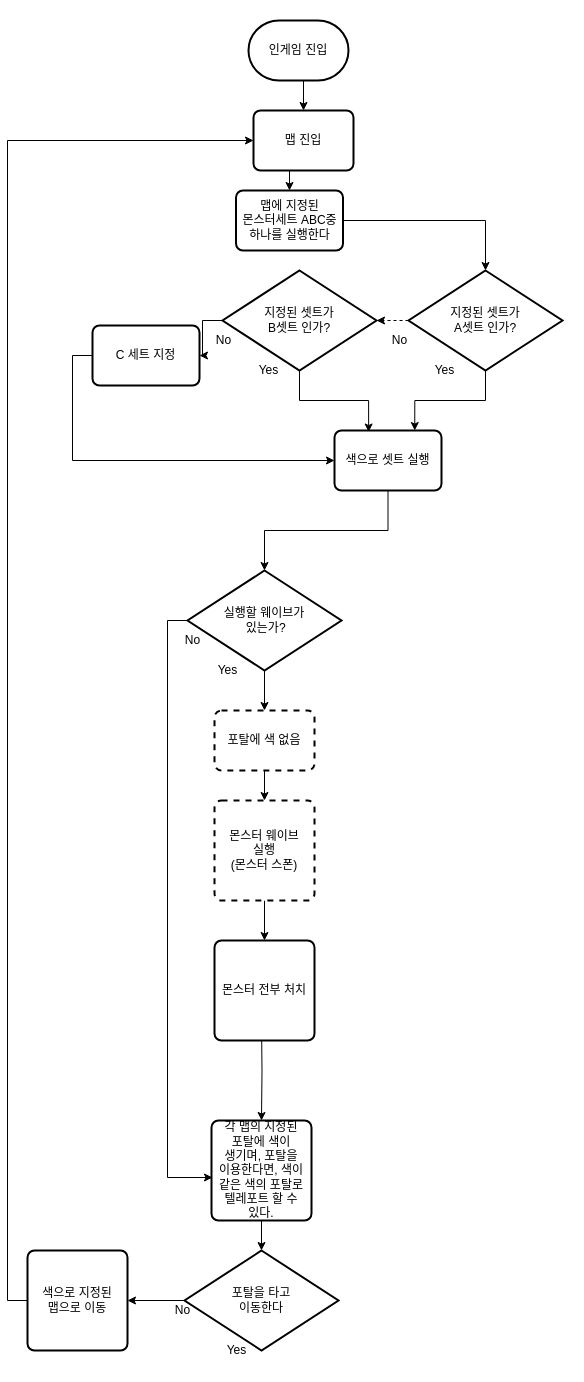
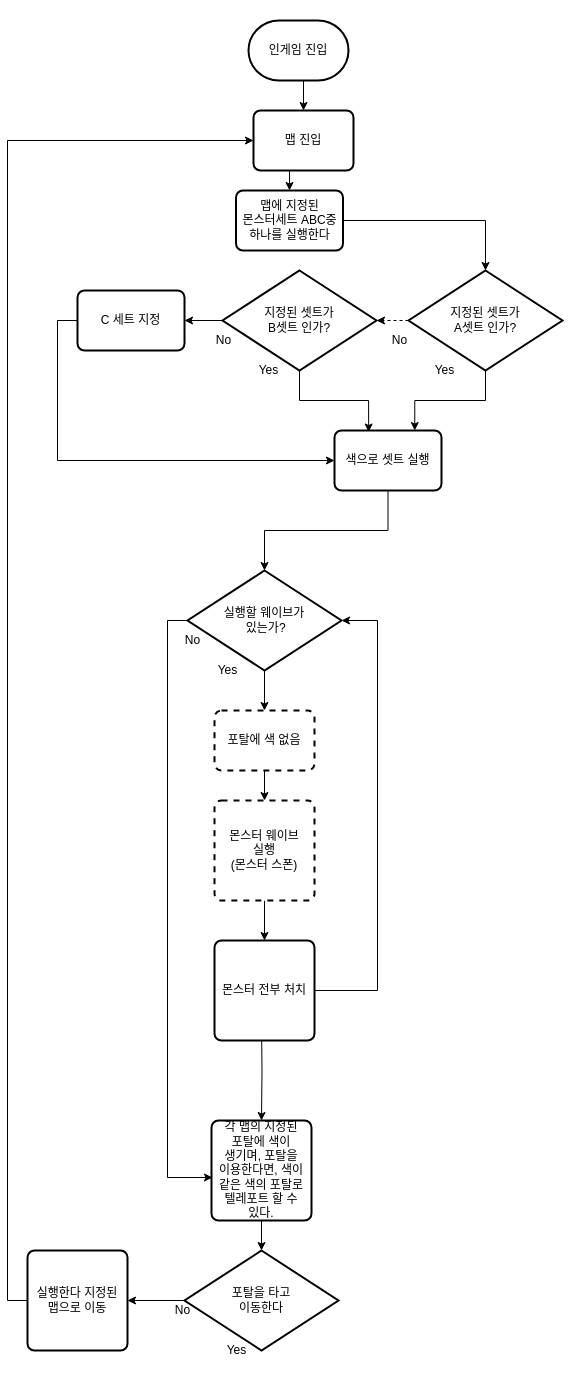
node "C 세트 지정": moved (146, 356) -> (131, 321)
edge "몬스터 전부 처치" -> "실행할 웨이브가 있는가?": added
node "색으로 지정된 맵으로 이동": label "색으로 지정된 맵으로 이동" -> "실행한다 지정된 맵으로 이동"
